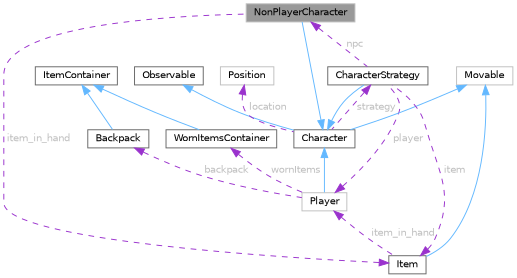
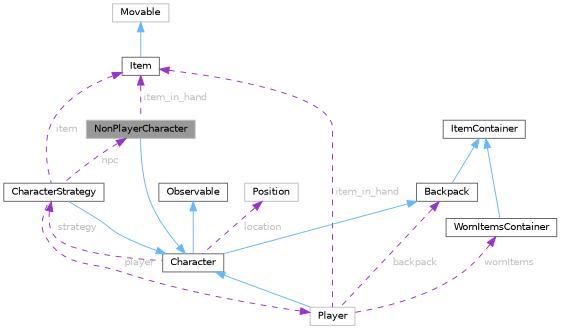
edge "Character" -> "Movable": now "Character" -> "Backpack"
edge "Item" -> "Player": reversed
